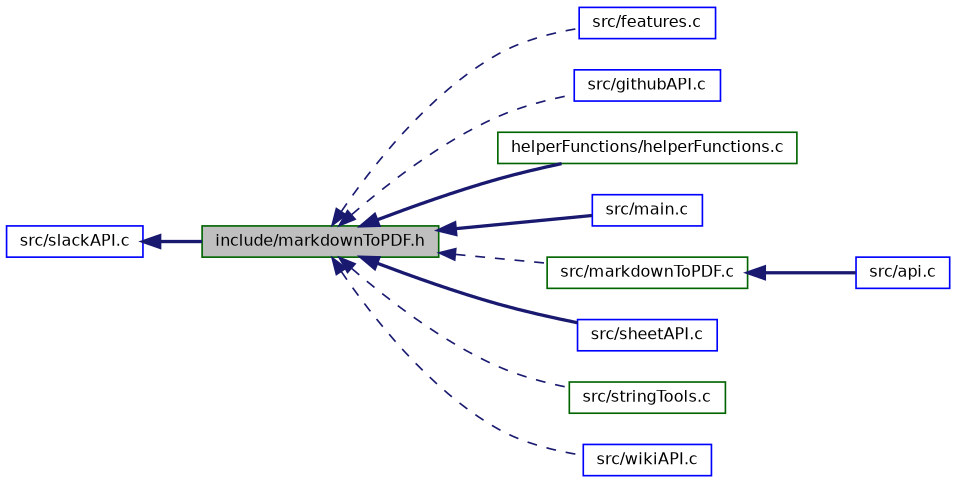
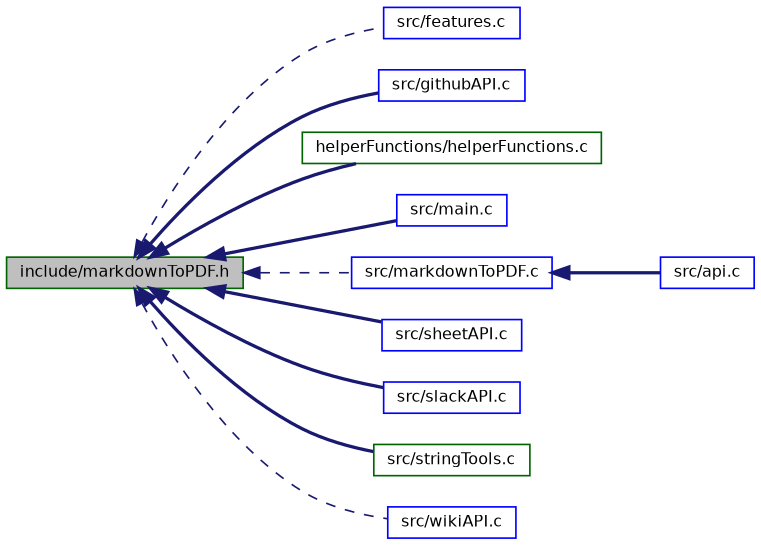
edge "src/githubAPI.c" -> "include/markdownToPDF.h": style dashed -> bold
edge "include/markdownToPDF.h" -> "src/slackAPI.c": reversed
node "src/markdownToPDF.c": color darkgreen -> blue
edge "src/stringTools.c" -> "include/markdownToPDF.h": style dashed -> bold
